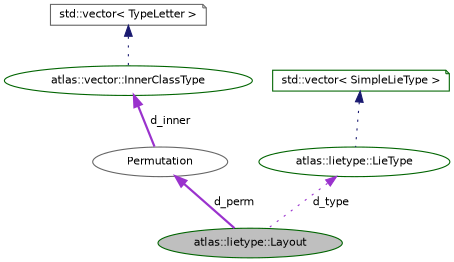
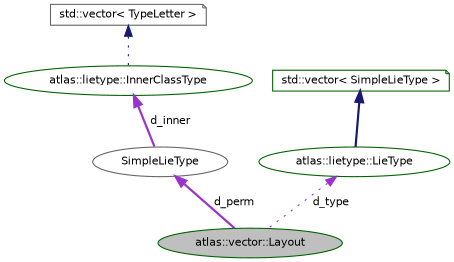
node "atlas::vector::InnerClassType": label "atlas::vector::InnerClassType" -> "atlas::lietype::InnerClassType"
edge "atlas::lietype::LieType" -> "std::vector< SimpleLieType >": style dotted -> bold
node "Permutation": label "Permutation" -> "SimpleLieType"
node "atlas::lietype::Layout": label "atlas::lietype::Layout" -> "atlas::vector::Layout"
